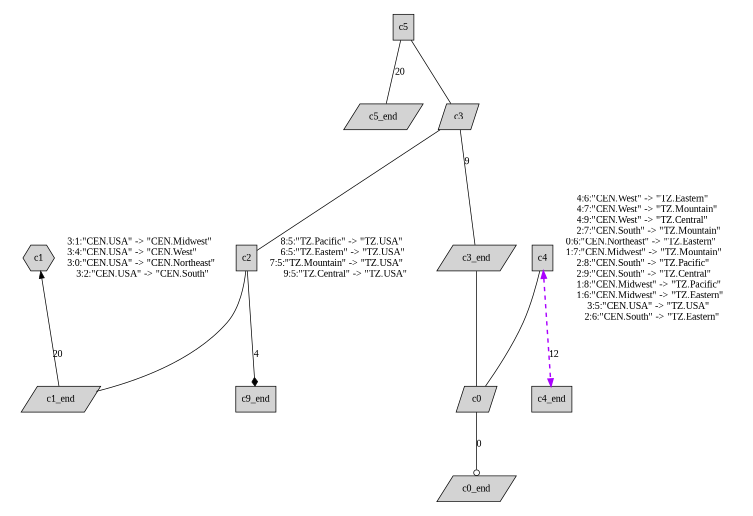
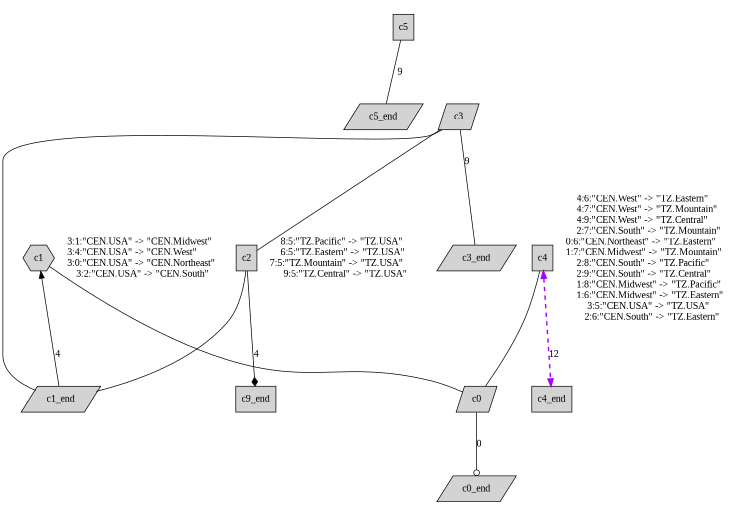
edge "c5" -- "c5_end": label "20" -> "9"
edge "c5" -- "c3": now "c1_end" -- "c3"
edge "c3_end" -- "c0": now "c1" -- "c0"
edge "c1_end" -> "c1": label "20" -> "4"
